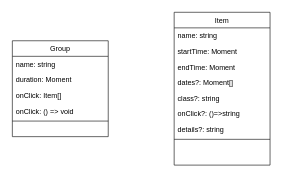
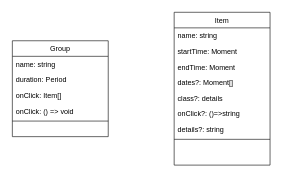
node "duration: Moment": label "duration: Moment" -> "duration: Period"
node "class?: string": label "class?: string" -> "class?: details"
